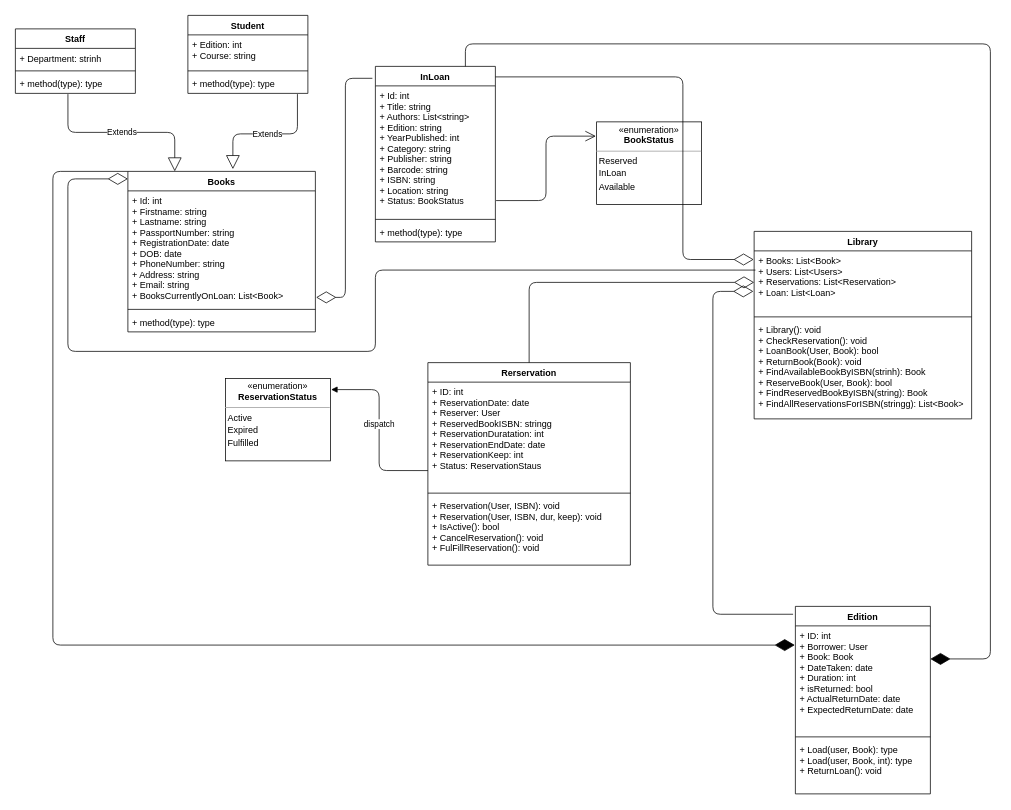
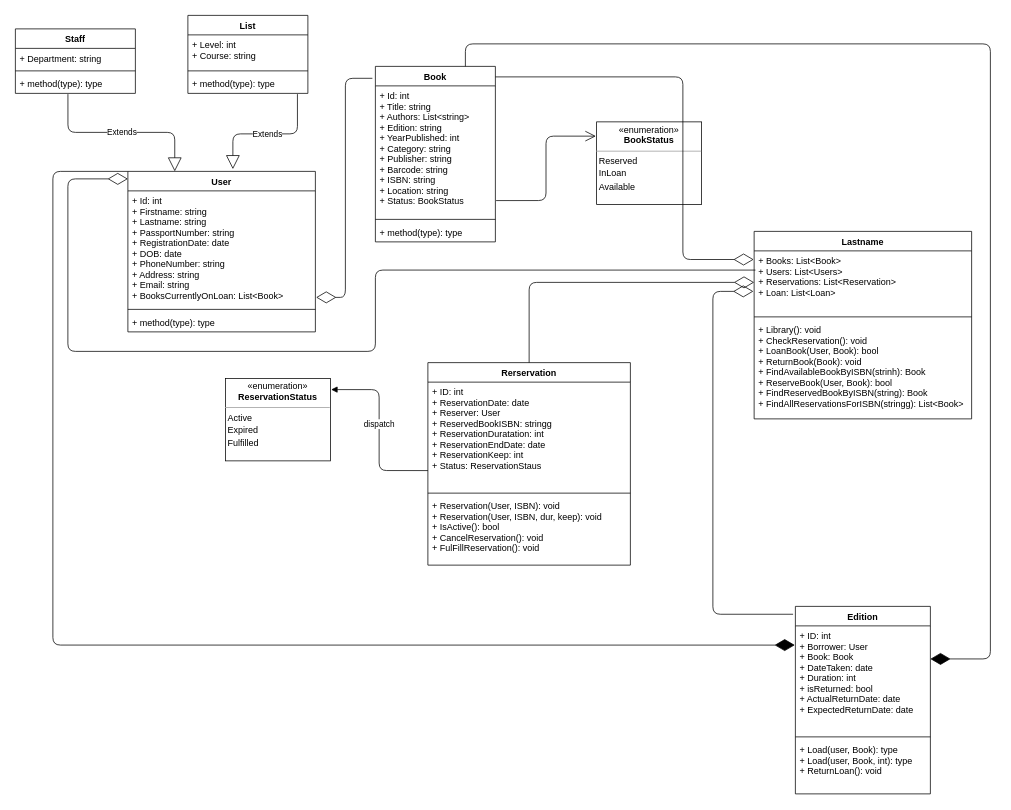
node "Student": label "Student" -> "List"
node "+ Edition: int + Course: string": label "+ Edition: int + Course: string" -> "+ Level: int + Course: string"
node "+ Department: strinh": label "+ Department: strinh" -> "+ Department: string"
node "InLoan": label "InLoan" -> "Book"
node "Books": label "Books" -> "User"
node "Library": label "Library" -> "Lastname"
